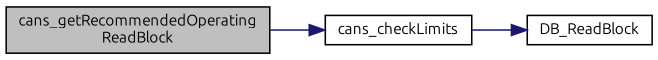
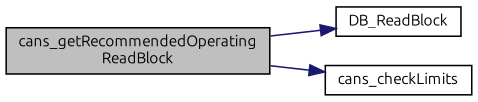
edge "cans_checkLimits" -> "DB_ReadBlock": now "cans_getRecommendedOperating ReadBlock" -> "DB_ReadBlock"
